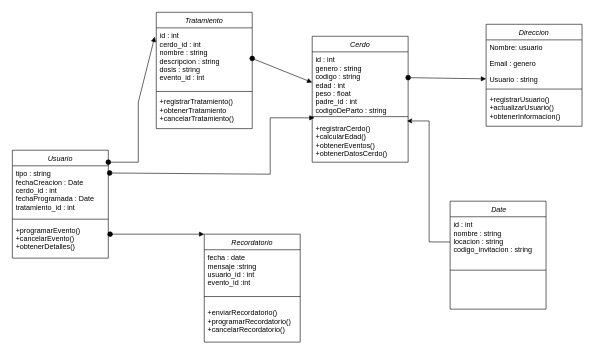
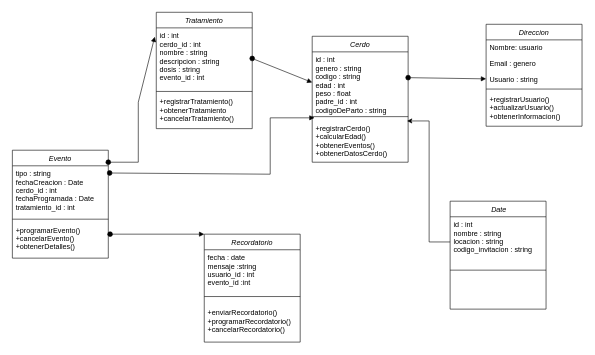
node "Usuario": label "Usuario" -> "Evento"
